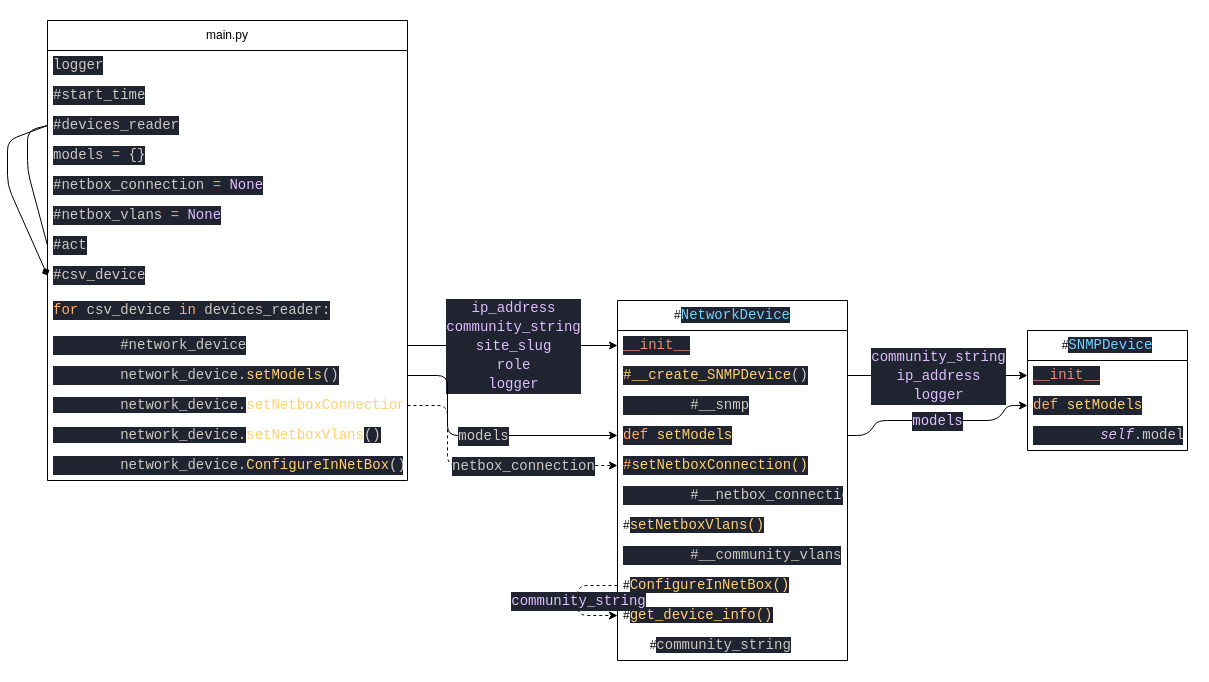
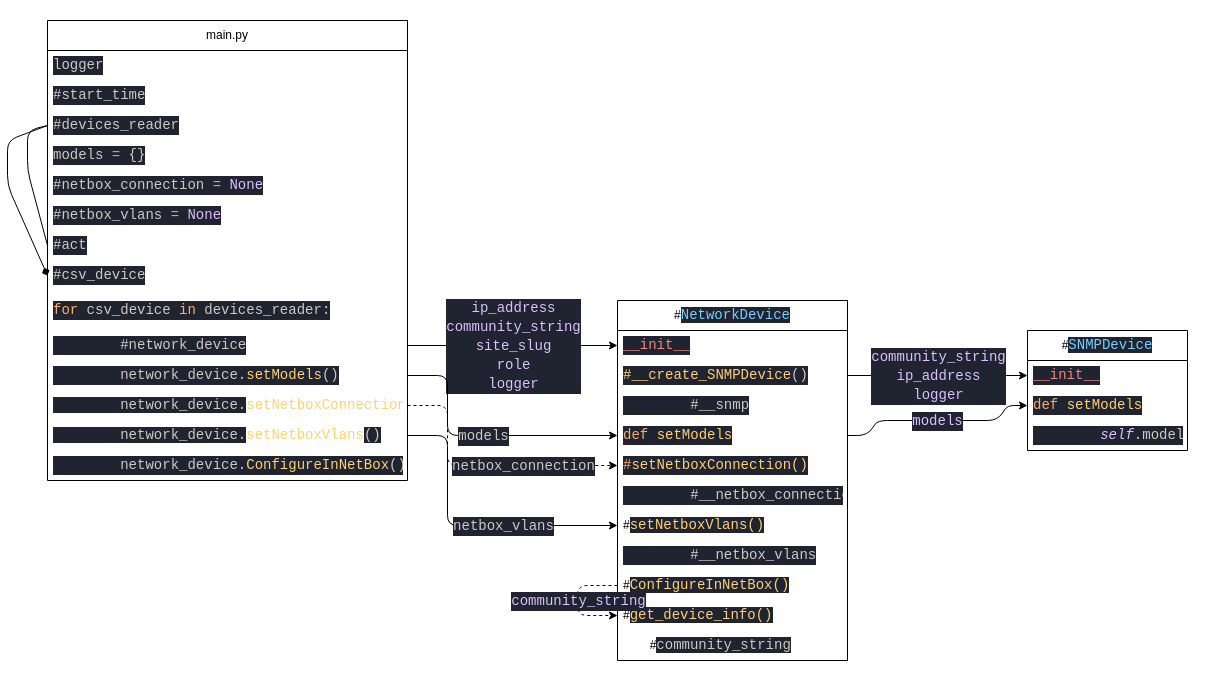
edge "network_device.setNetboxVlans()" -> "#setNetboxVlans()": added, label "netbox_vlans"
node "#__community_vlans": label "#__community_vlans" -> "#__netbox_vlans"
